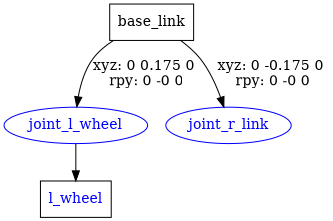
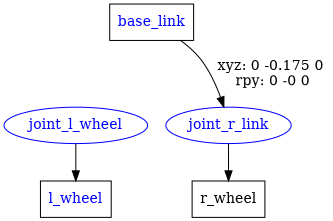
node "base_link": fontcolor black -> blue
edge "base_link" -> "joint_l_wheel": removed, label "xyz: 0 0.175 0 rpy: 0 -0 0"
node "r_wheel": added
